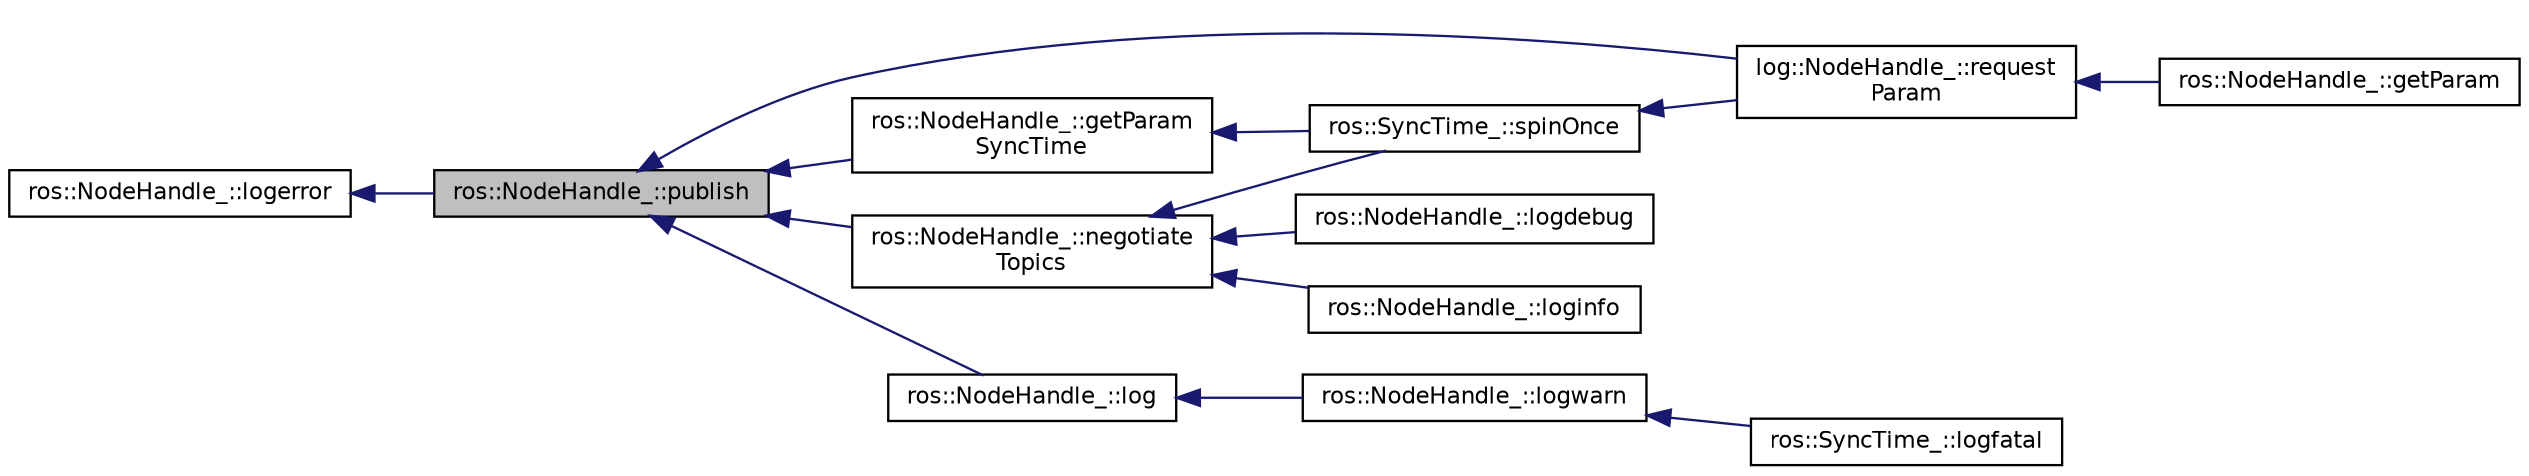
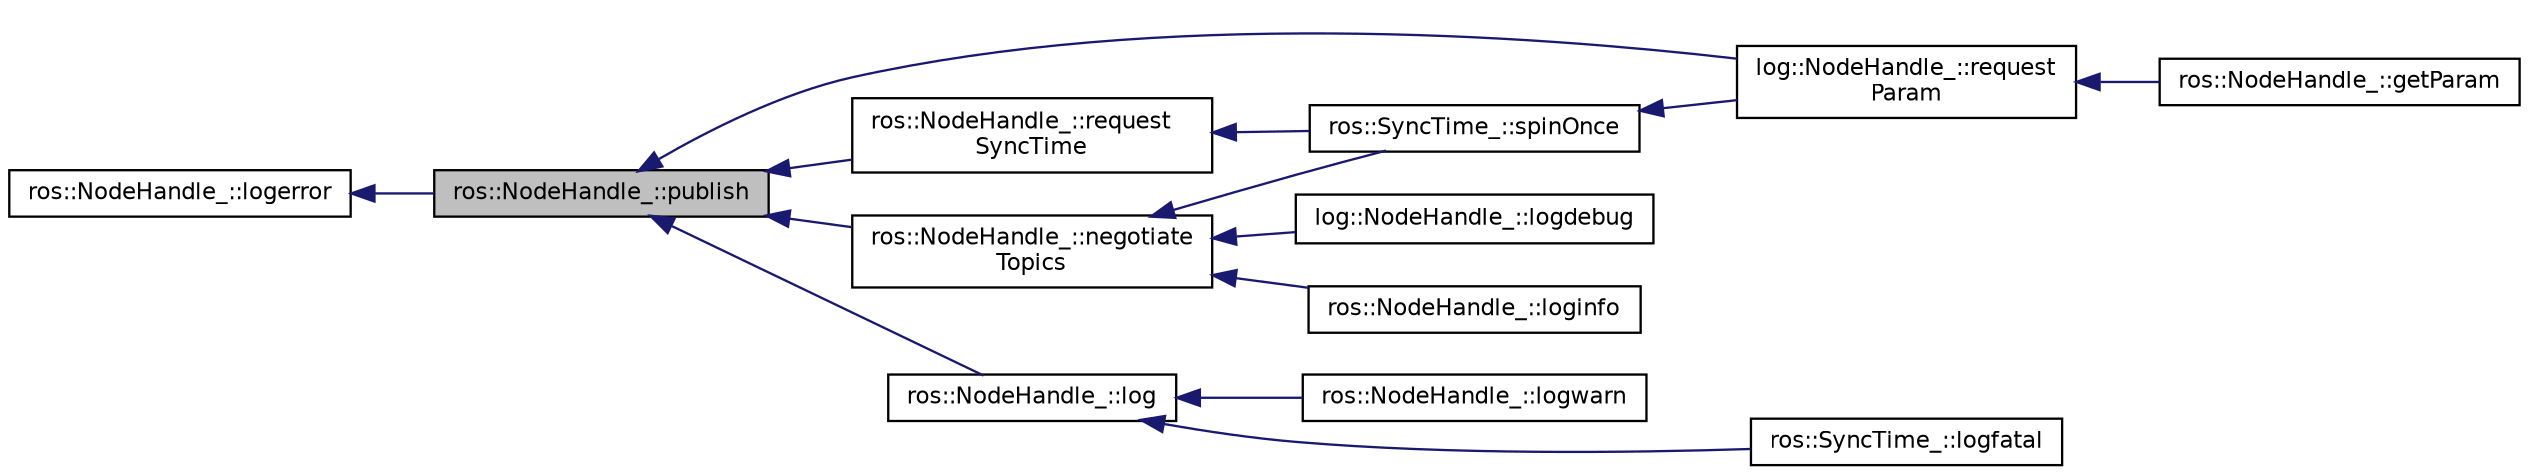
node "ros::NodeHandle_::getParam SyncTime": label "ros::NodeHandle_::getParam SyncTime" -> "ros::NodeHandle_::request SyncTime"
node "ros::NodeHandle_::logdebug": label "ros::NodeHandle_::logdebug" -> "log::NodeHandle_::logdebug"
edge "ros::SyncTime_::logfatal" -> "ros::NodeHandle_::logwarn": now "ros::SyncTime_::logfatal" -> "ros::NodeHandle_::log"
